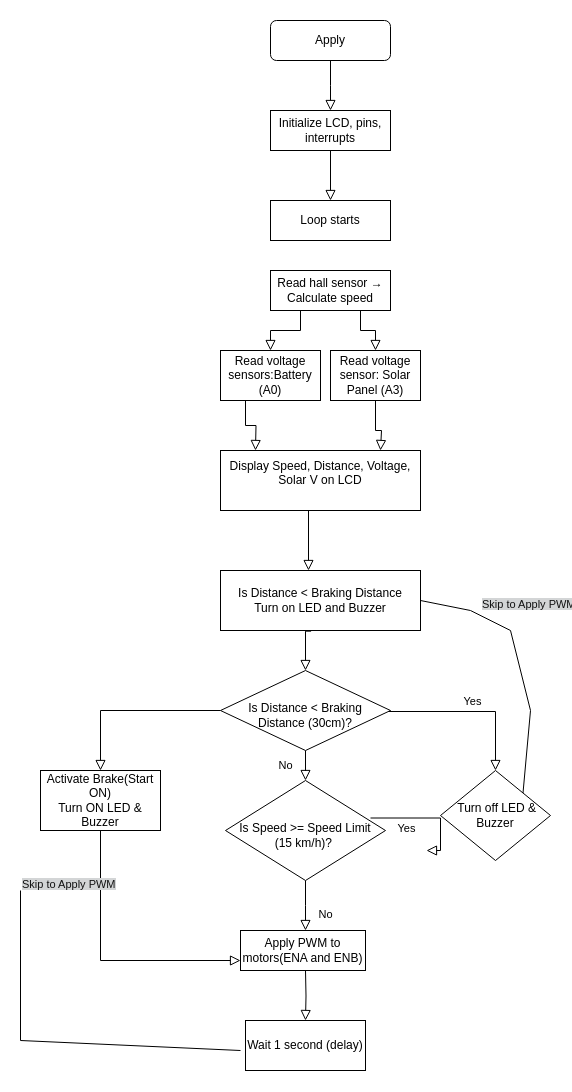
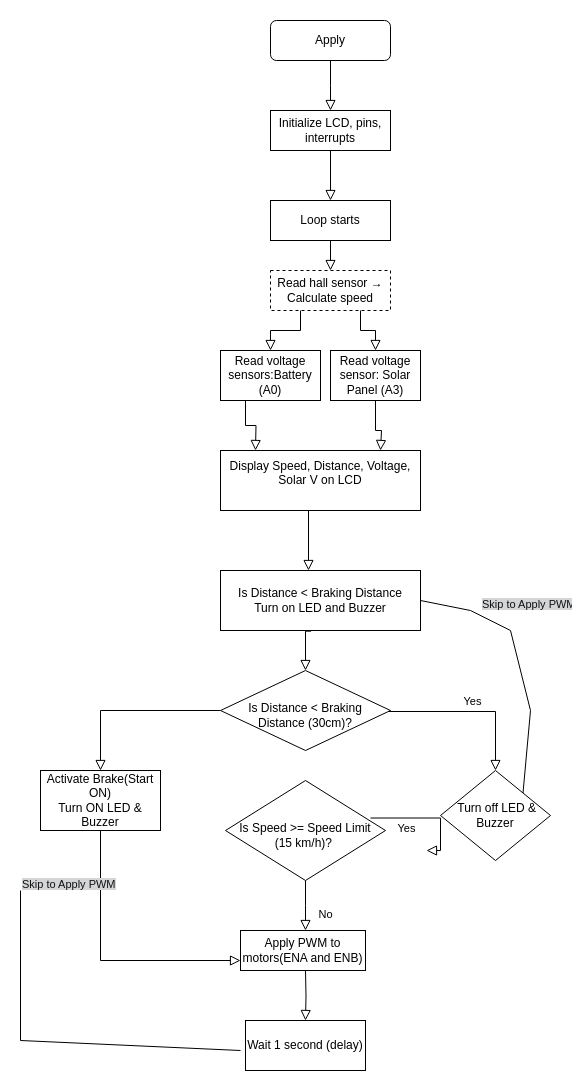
edge "Loop starts" -> "Read hall sensor → Calculate speed": added
node "Read hall sensor → Calculate speed": style solid -> dashed
edge "Is Distance < Braking Distance (30cm)?" -> "Is Speed >= Speed Limit (15 km/h)?": removed, label "No"
